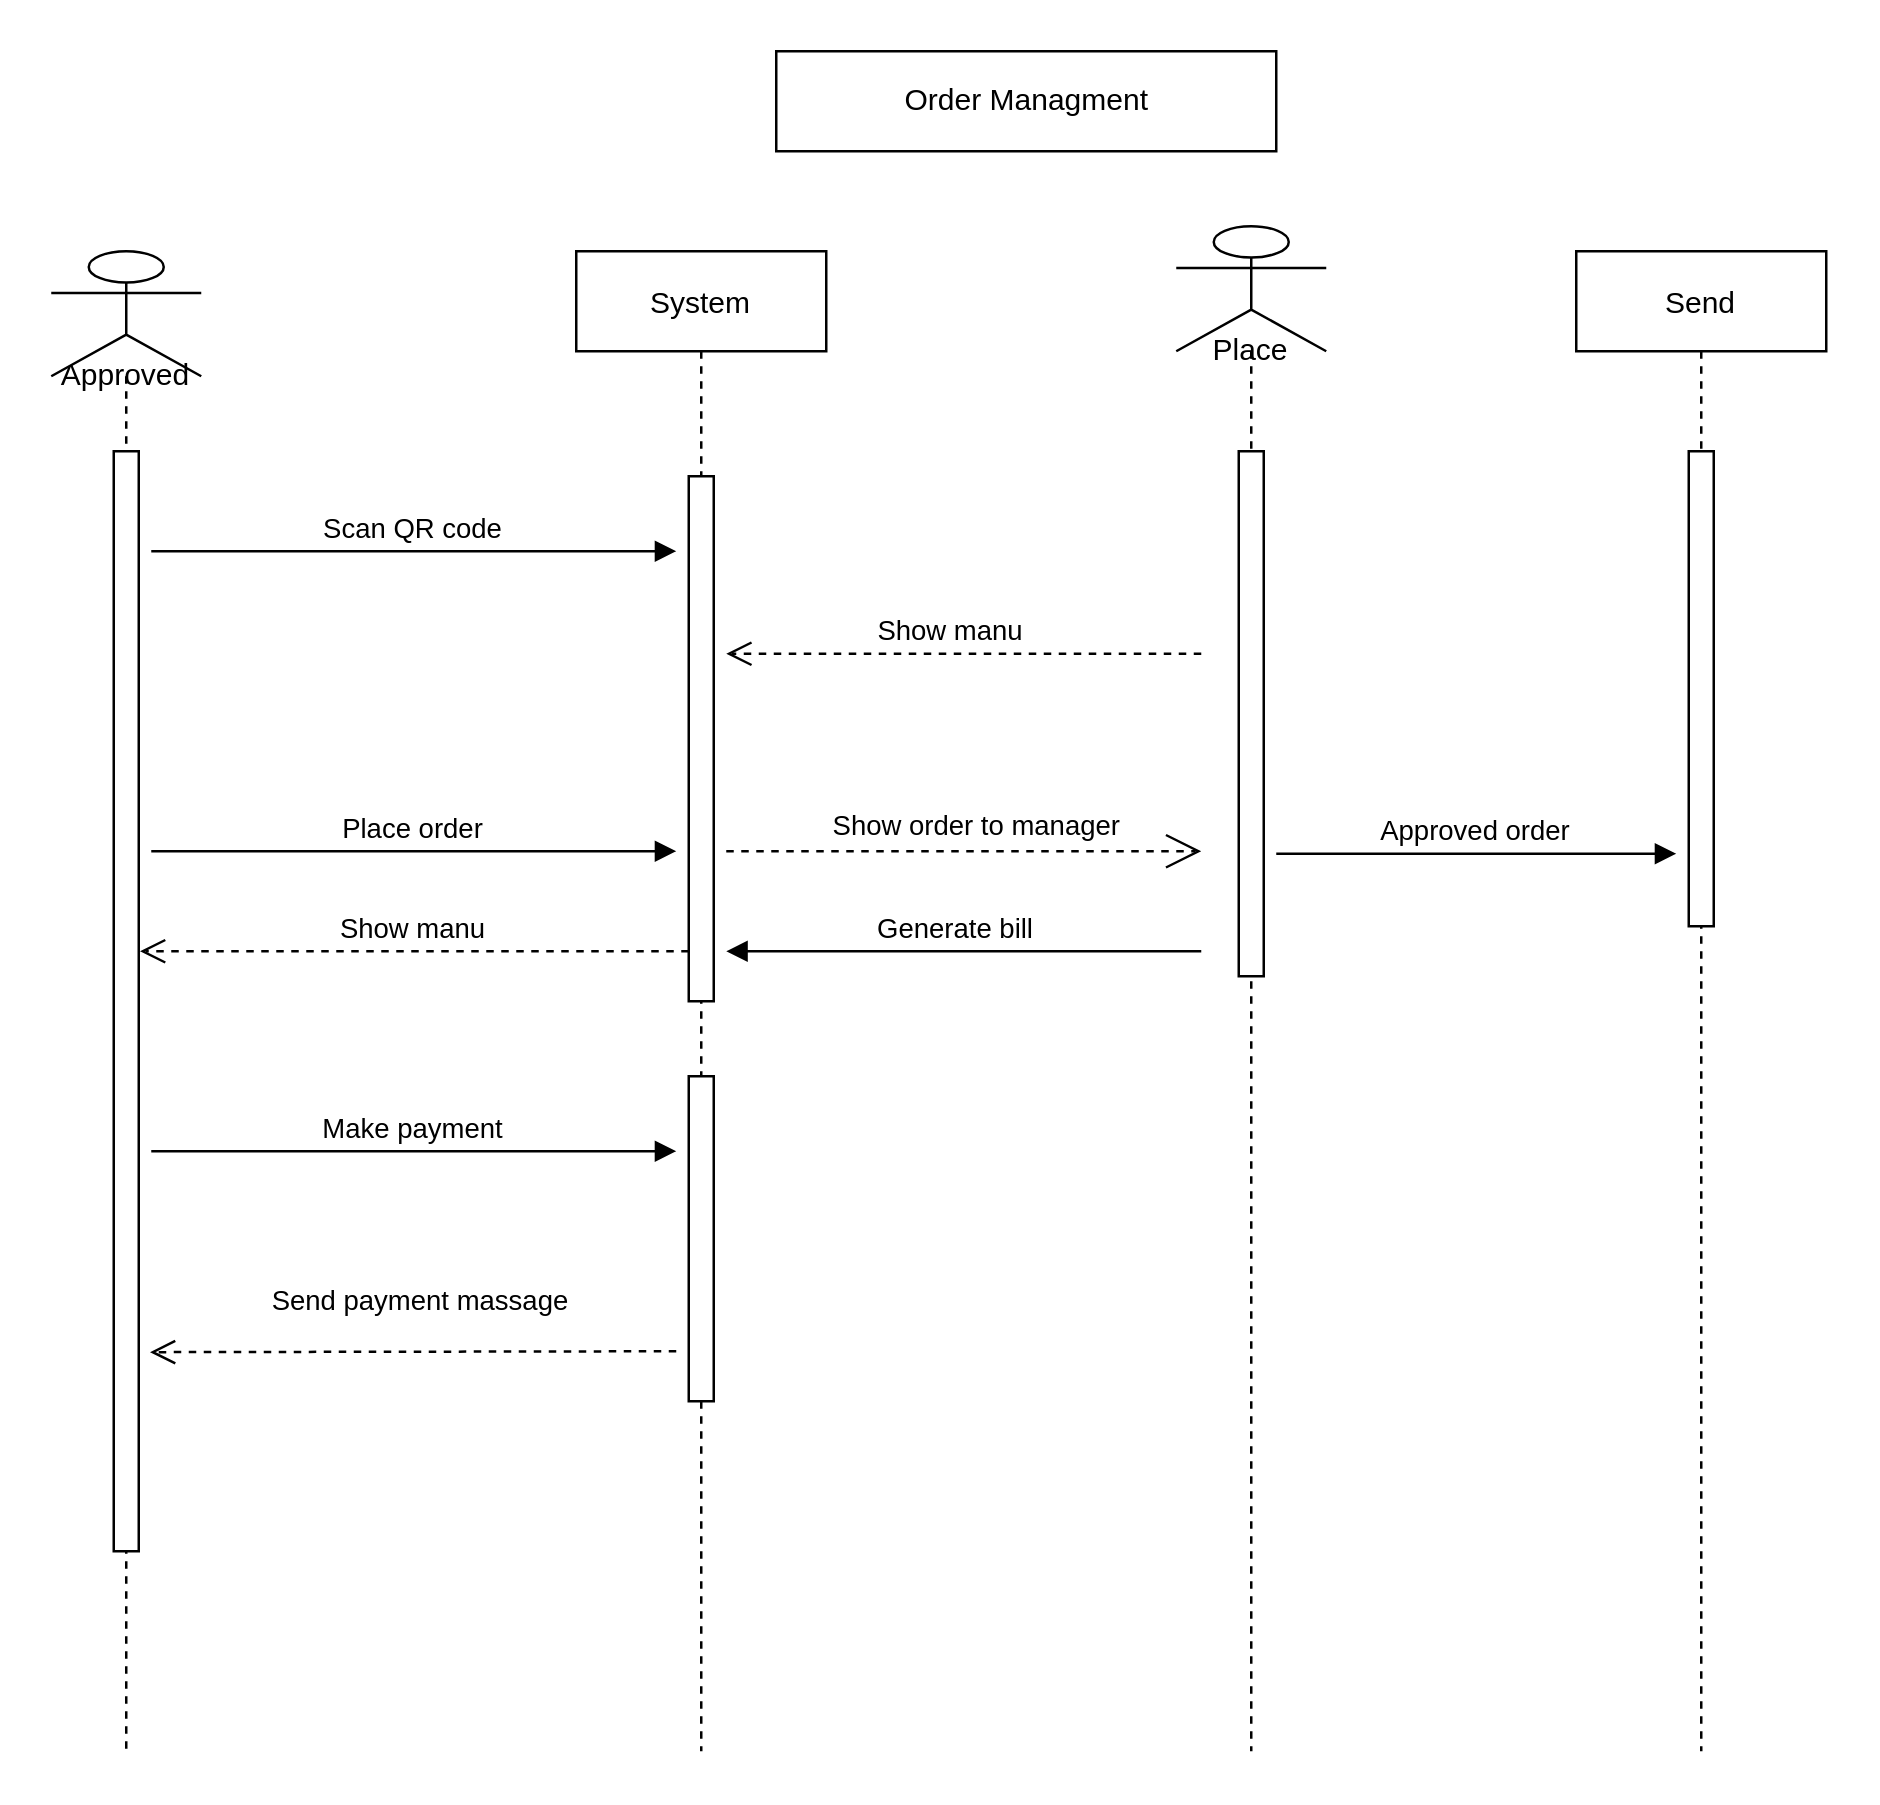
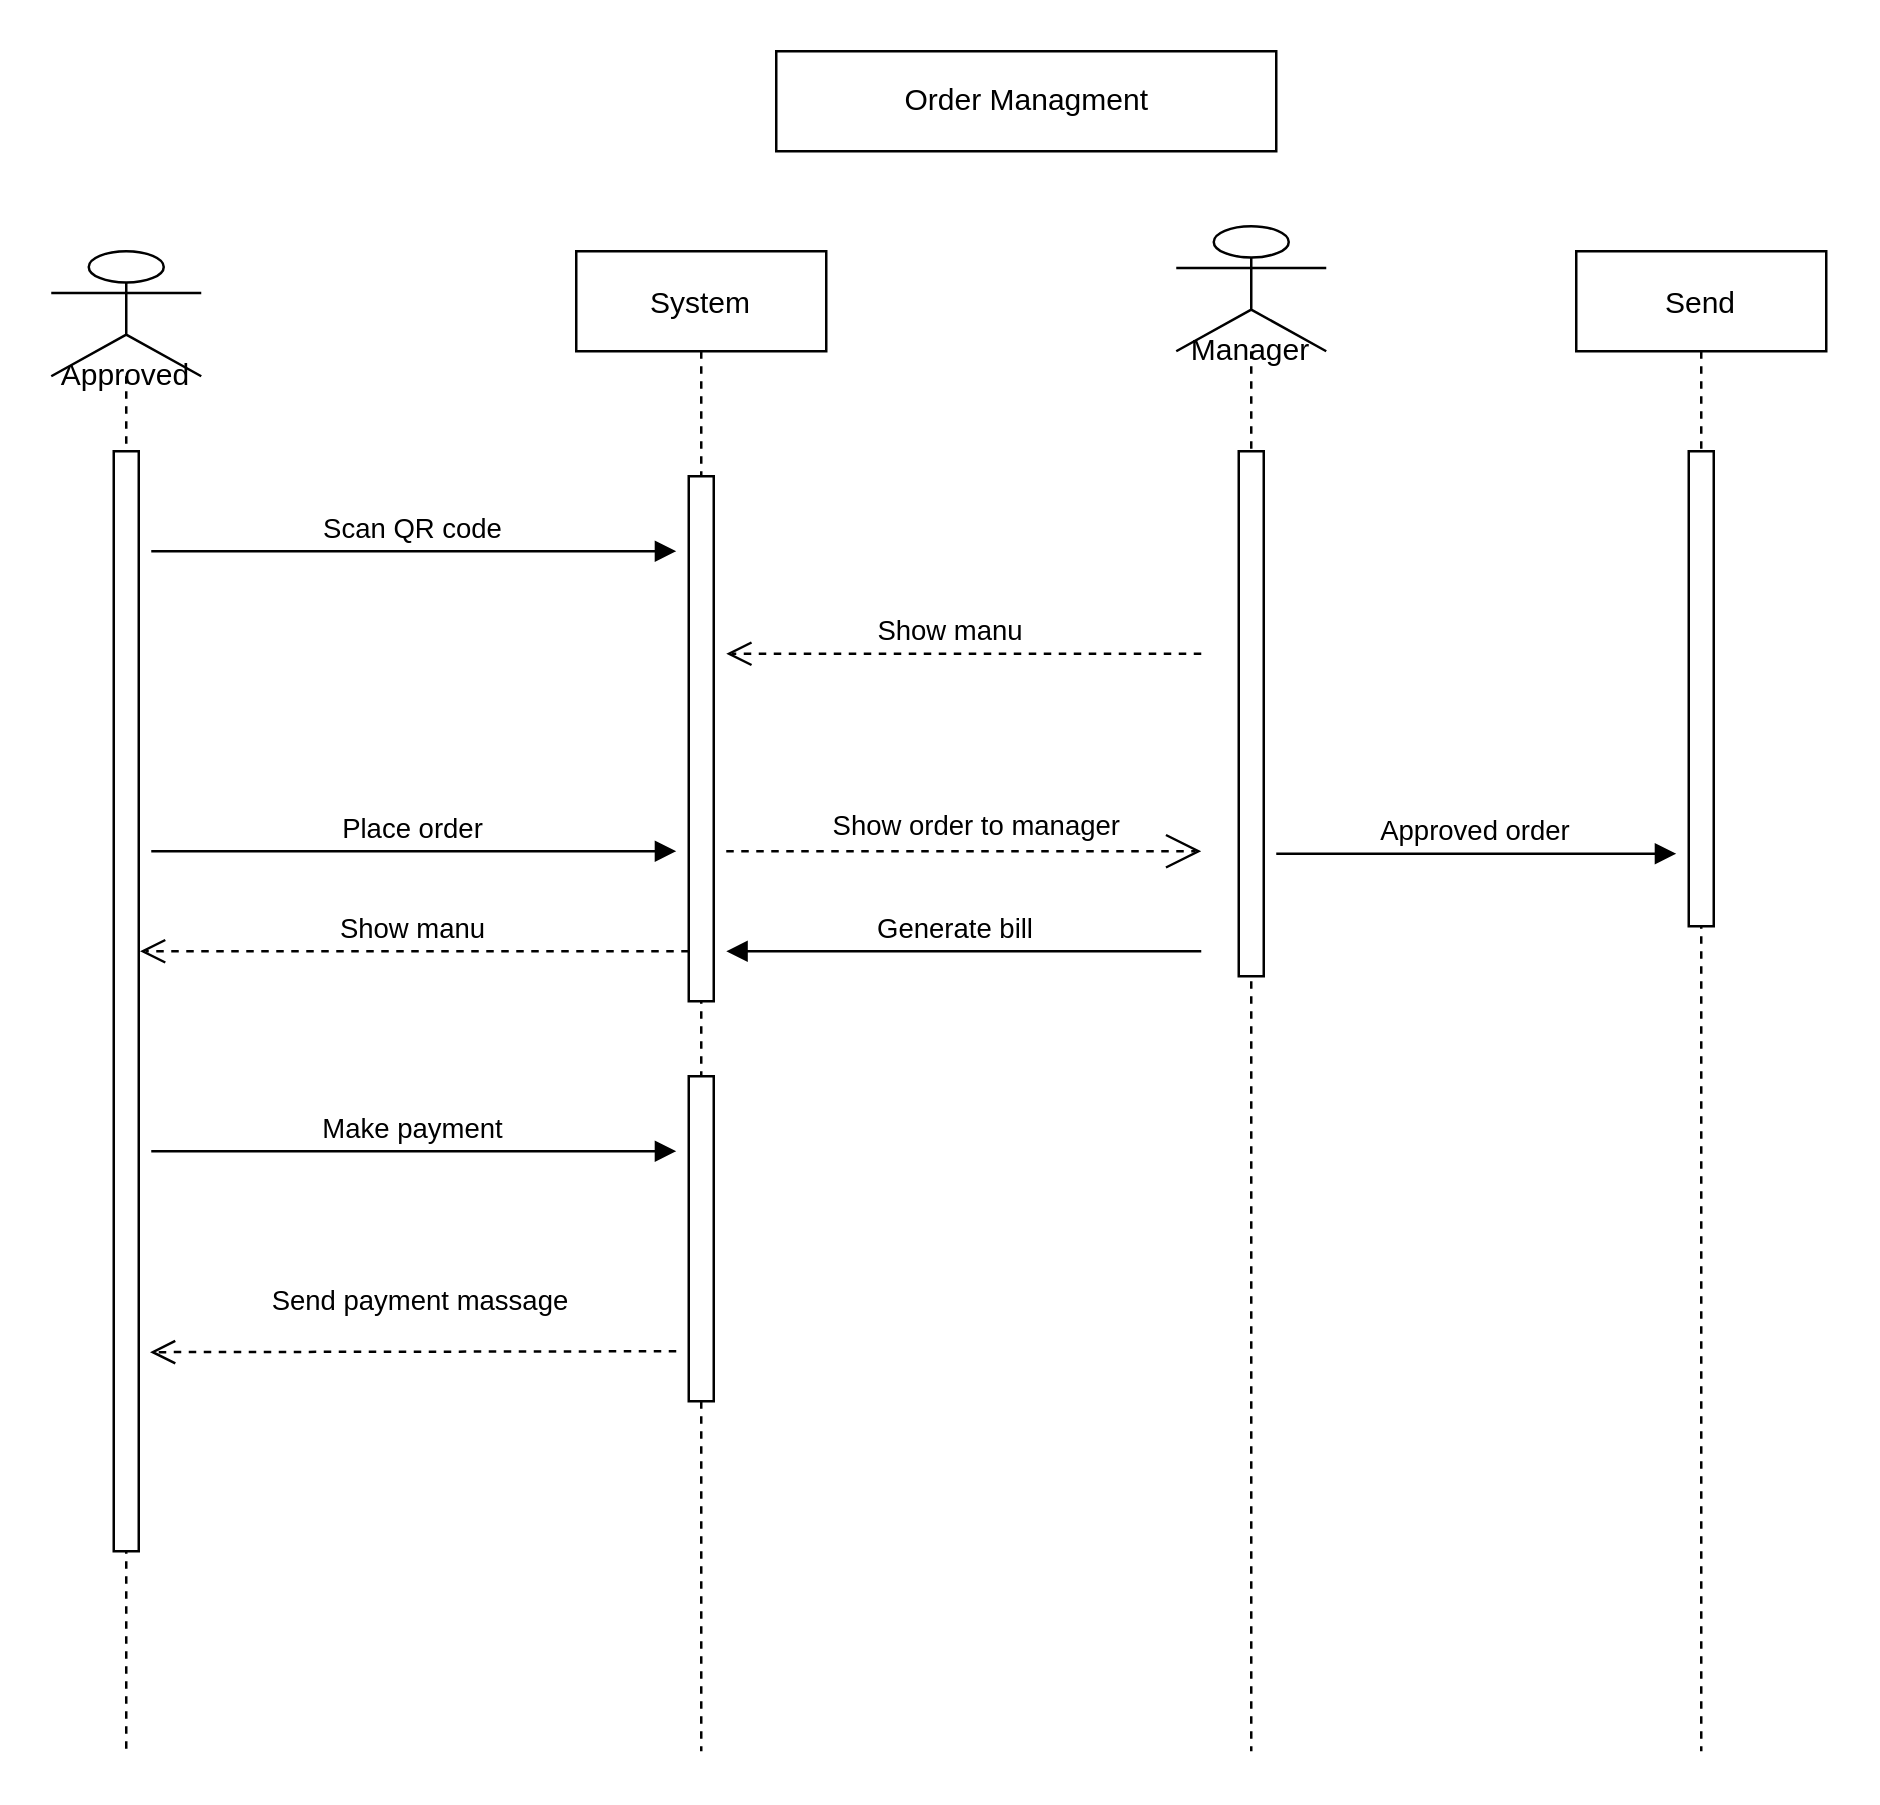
node "Place": label "Place" -> "Manager"
